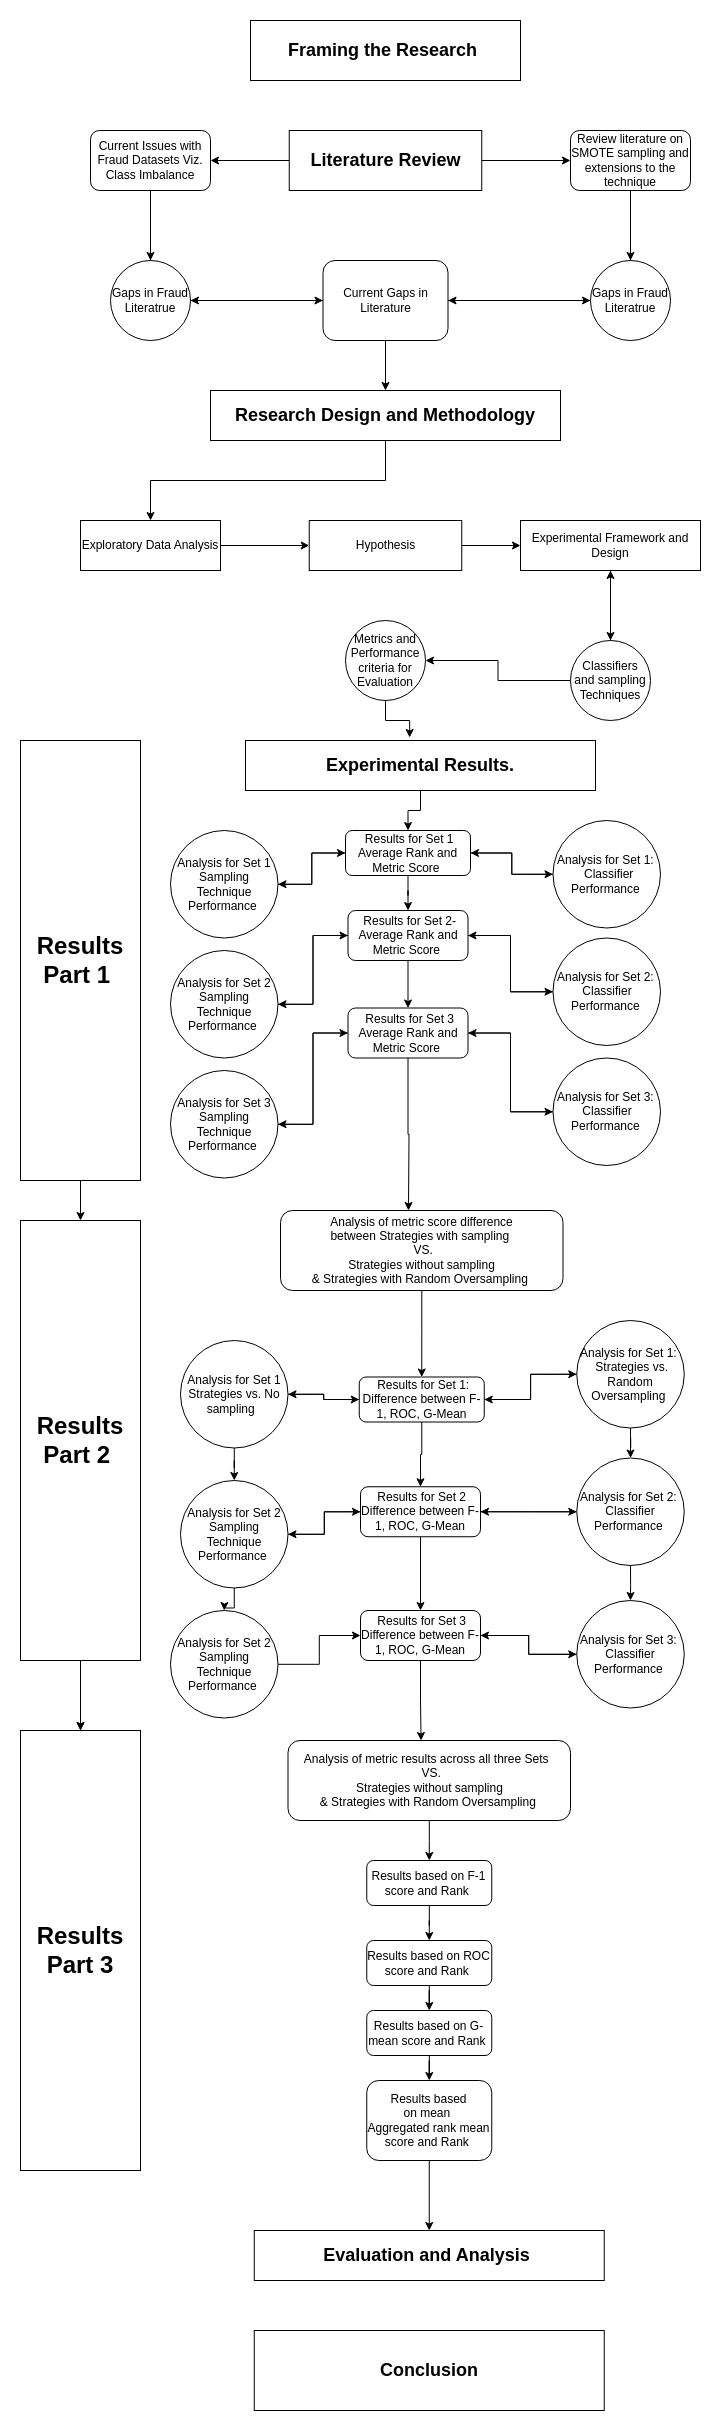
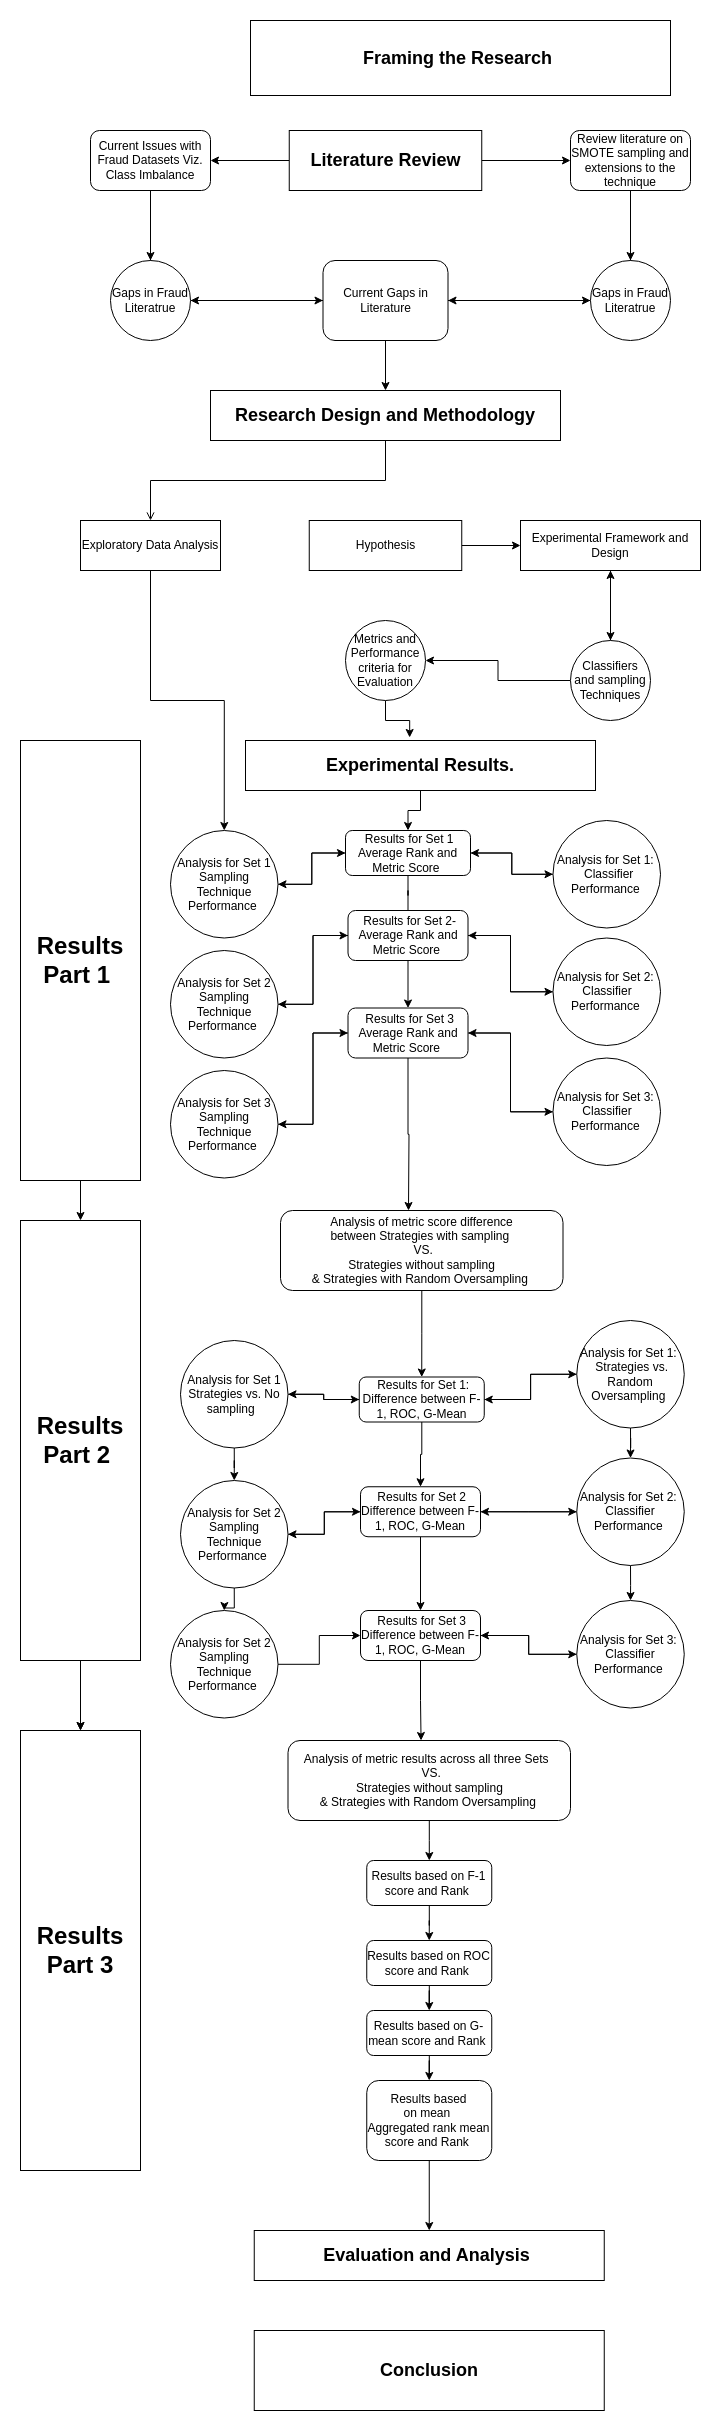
node "Framing the Research": size 270x60 -> 420x75
edge "Research Design and Methodology" -> "Exploratory Data Analysis": arrowhead classic -> open
edge "Exploratory Data Analysis" -> "Hypothesis": now "Exploratory Data Analysis" -> "Analysis for Set 1 Sampling Technique Performance"
edge "Results for Set 1 Average Rank and Metric Score" -> "Results for Set 2-Average Rank and Metric Score": arrowhead classic -> none
